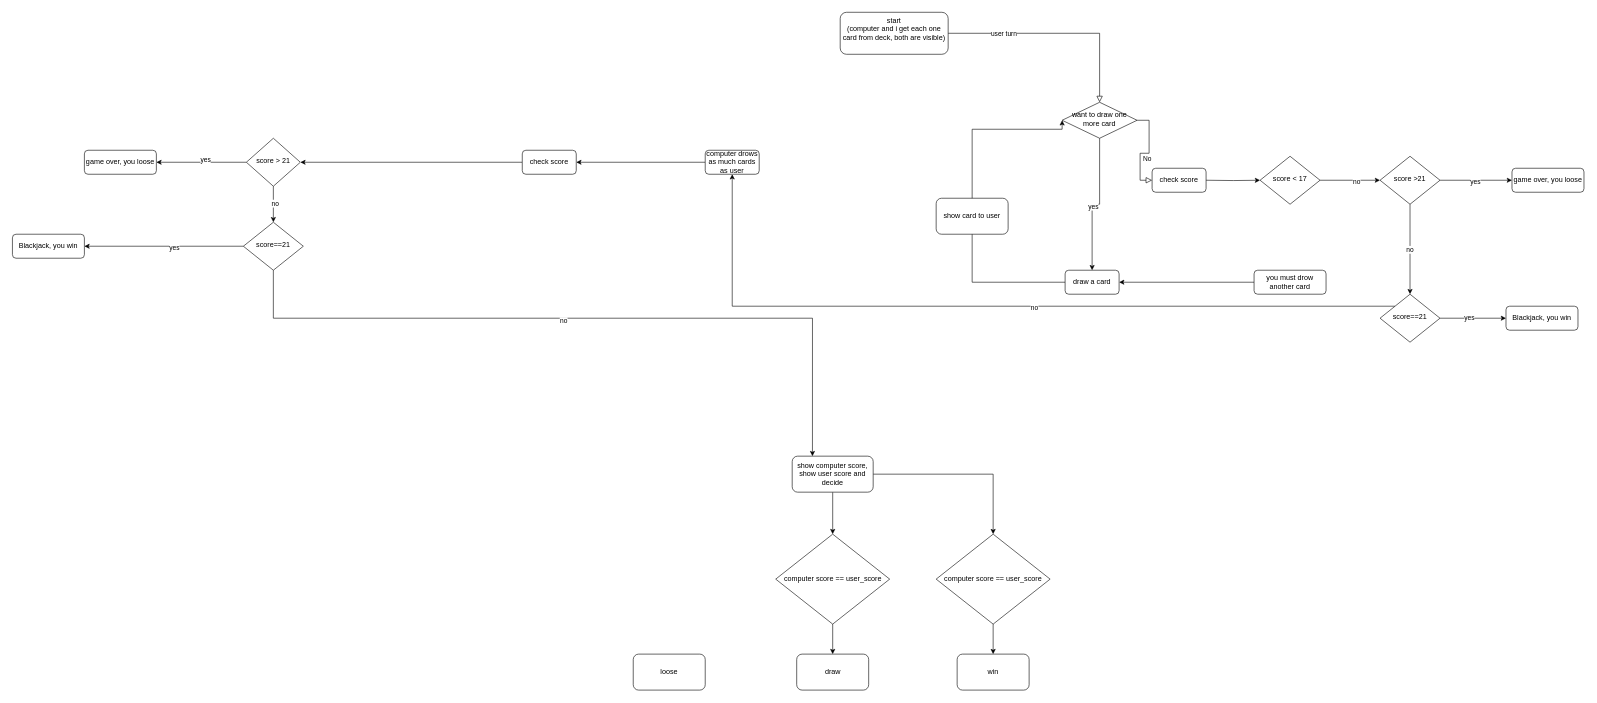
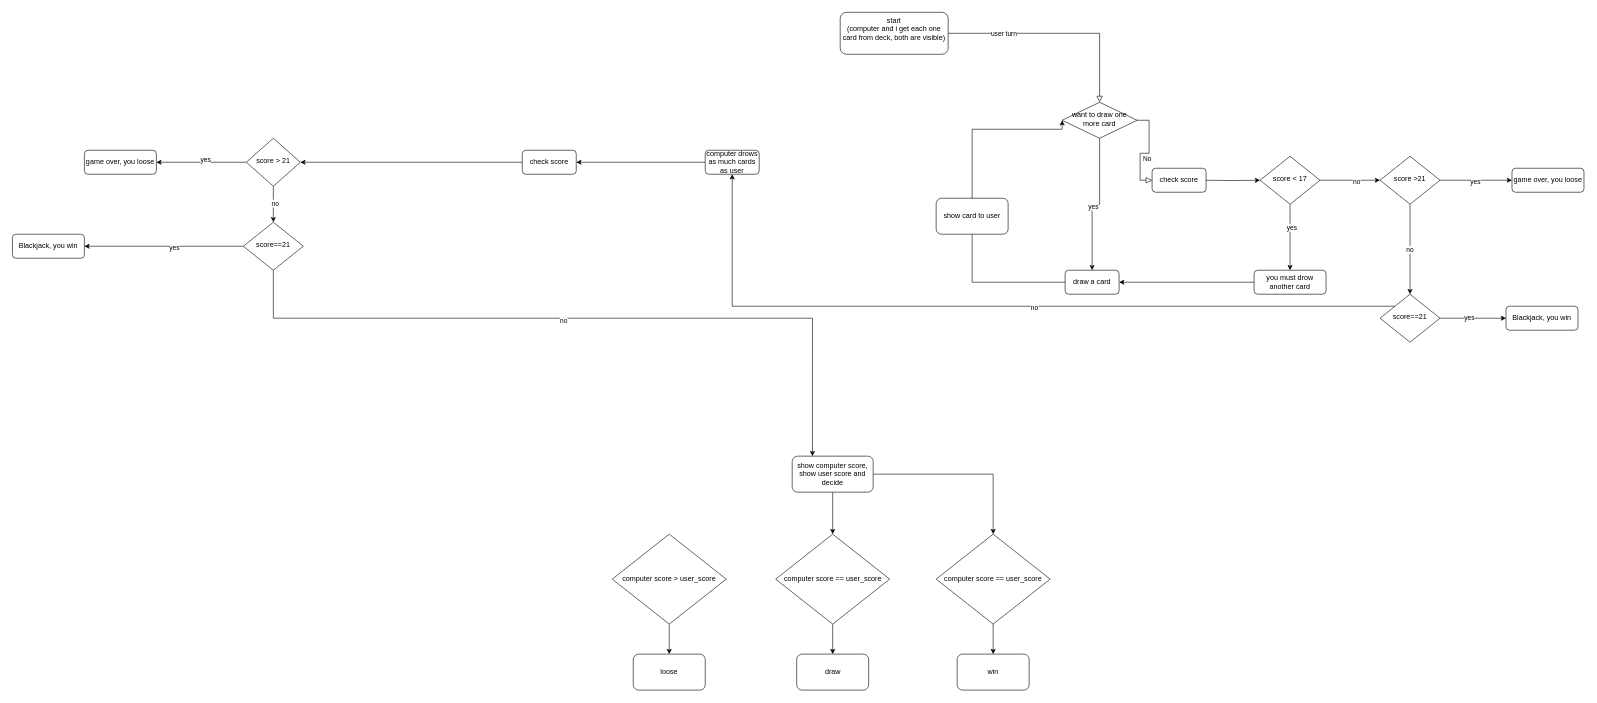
edge "score < 17" -> "you must drow another card": added, label "yes"
node "computer score > user_score": added
edge "computer score > user_score" -> "loose": added
